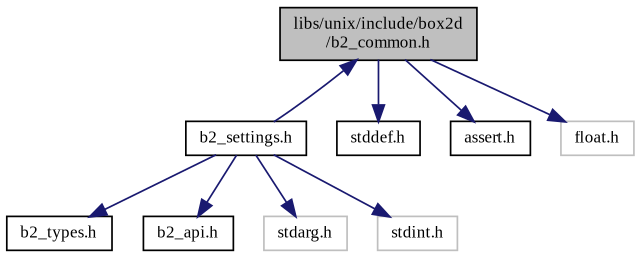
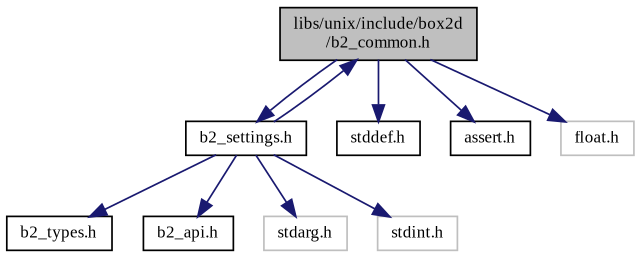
edge "libs/unix/include/box2d /b2_common.h" -> "b2_settings.h": added
